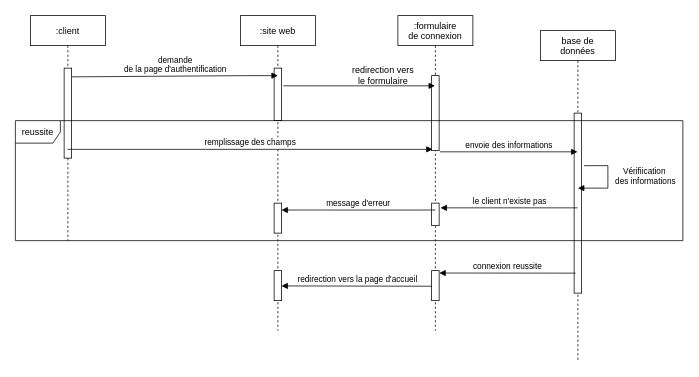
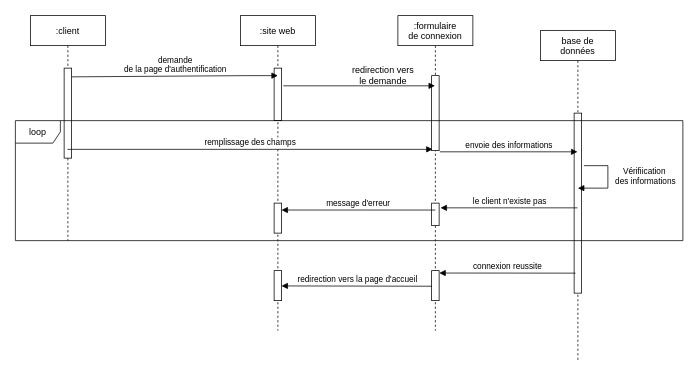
node "redirection vers le formulaire": label "redirection vers le formulaire" -> "redirection vers le demande"
node "reussite": label "reussite" -> "loop"
